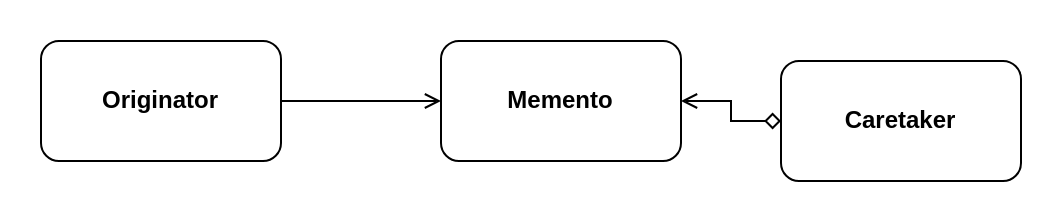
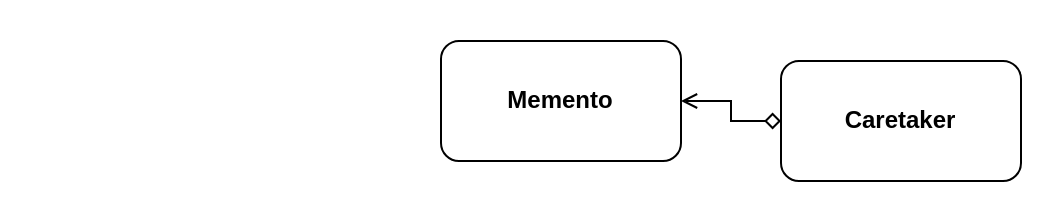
node "Originator": removed
edge "Originator" -> "Memento": removed
